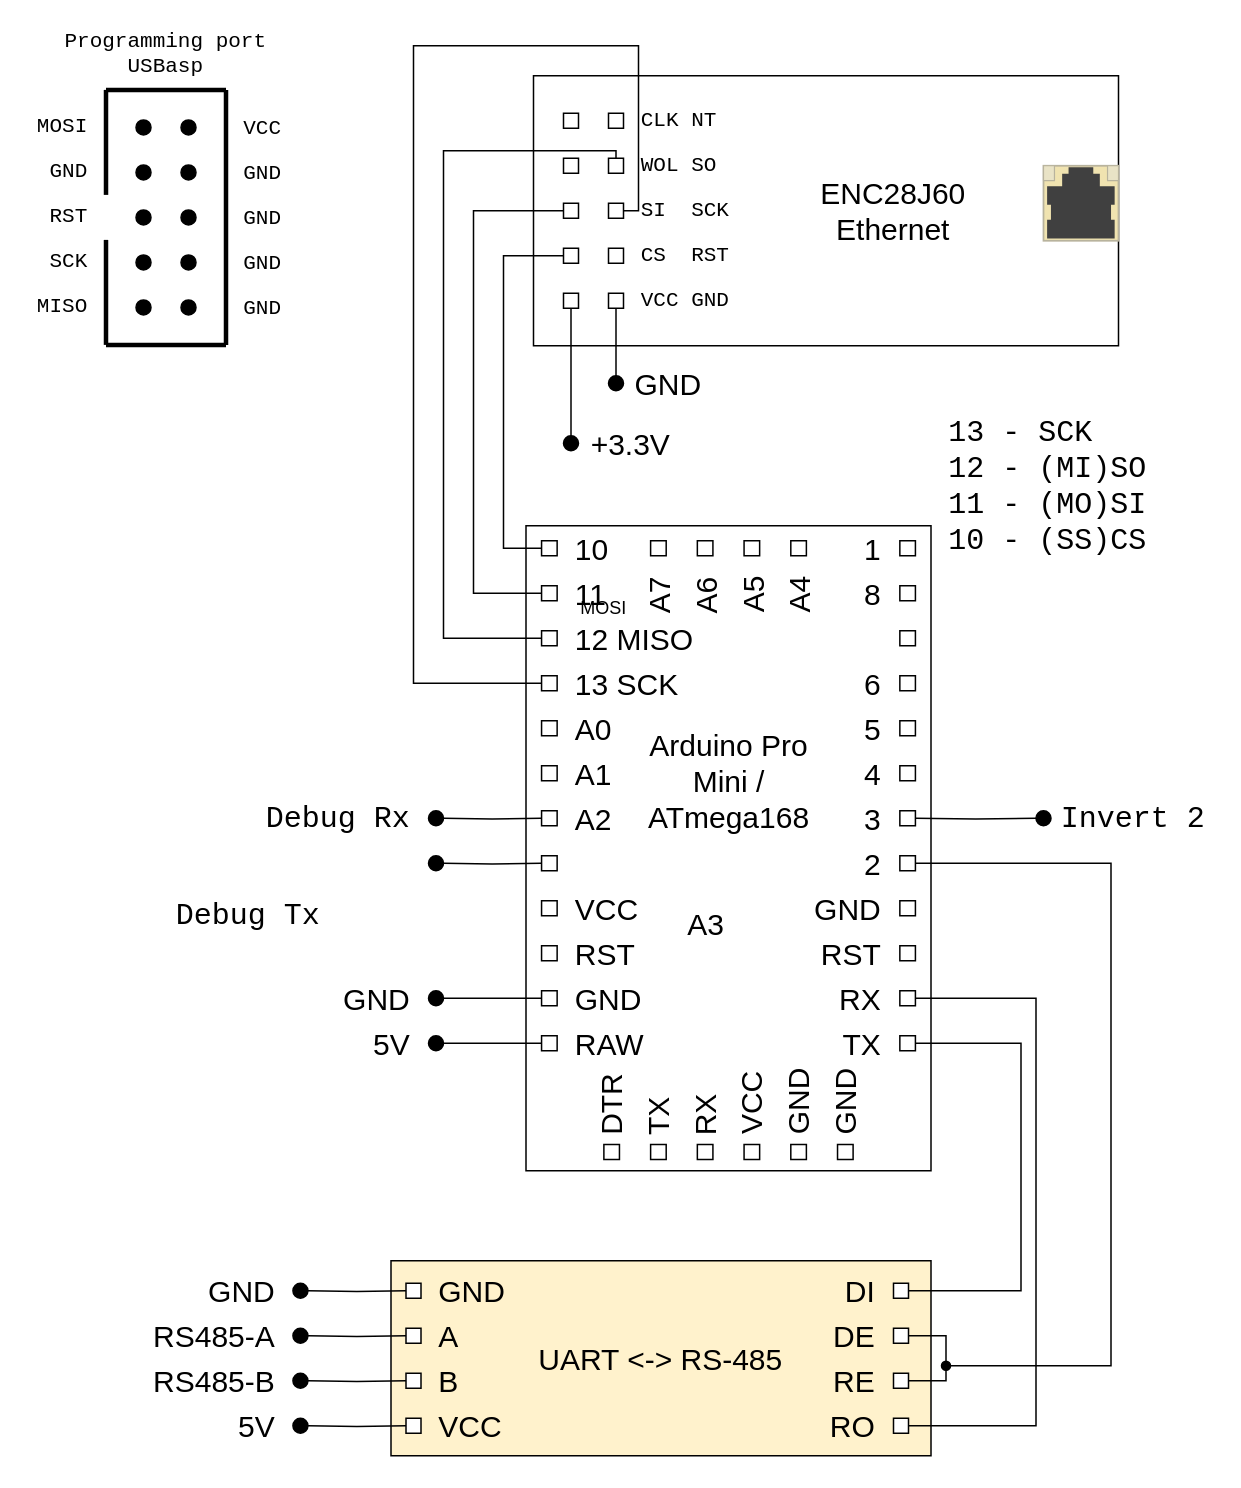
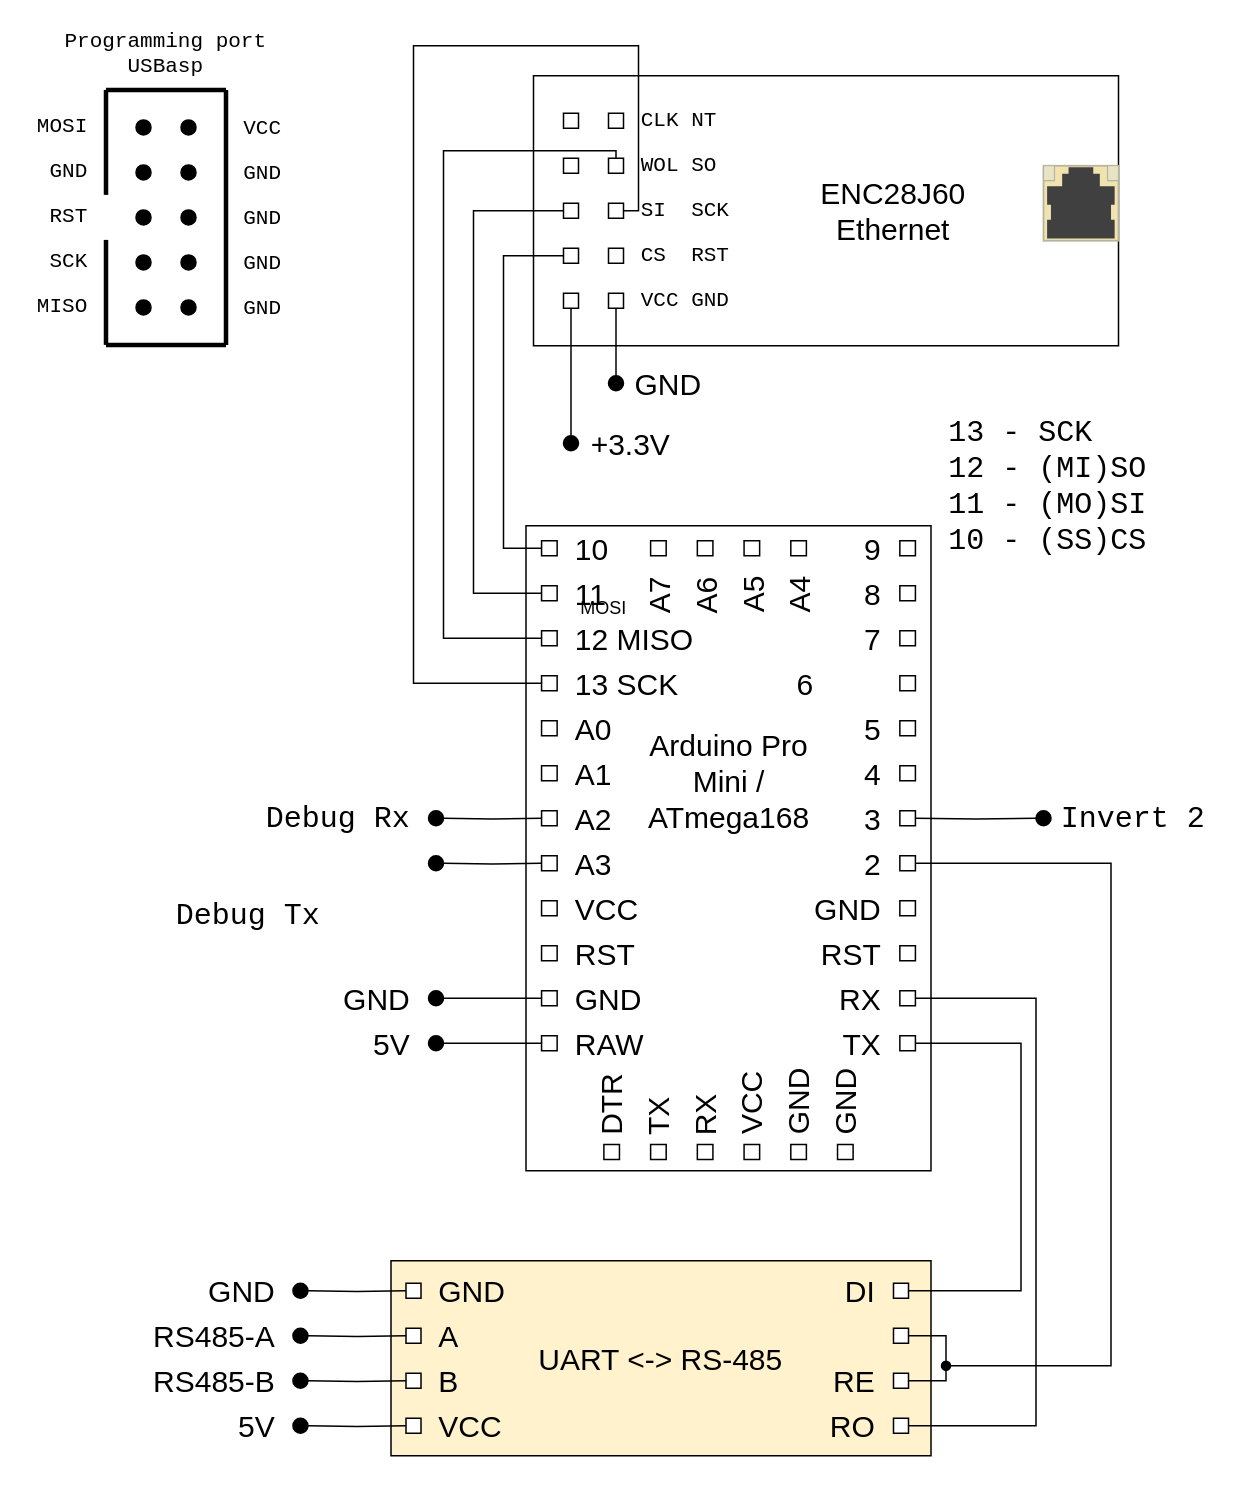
node "1": label "1" -> "9"
node "7": added
node "6": moved (853, 683) -> (785, 683)
node "A3": moved (724, 923) -> (611, 863)
node "DE": removed
